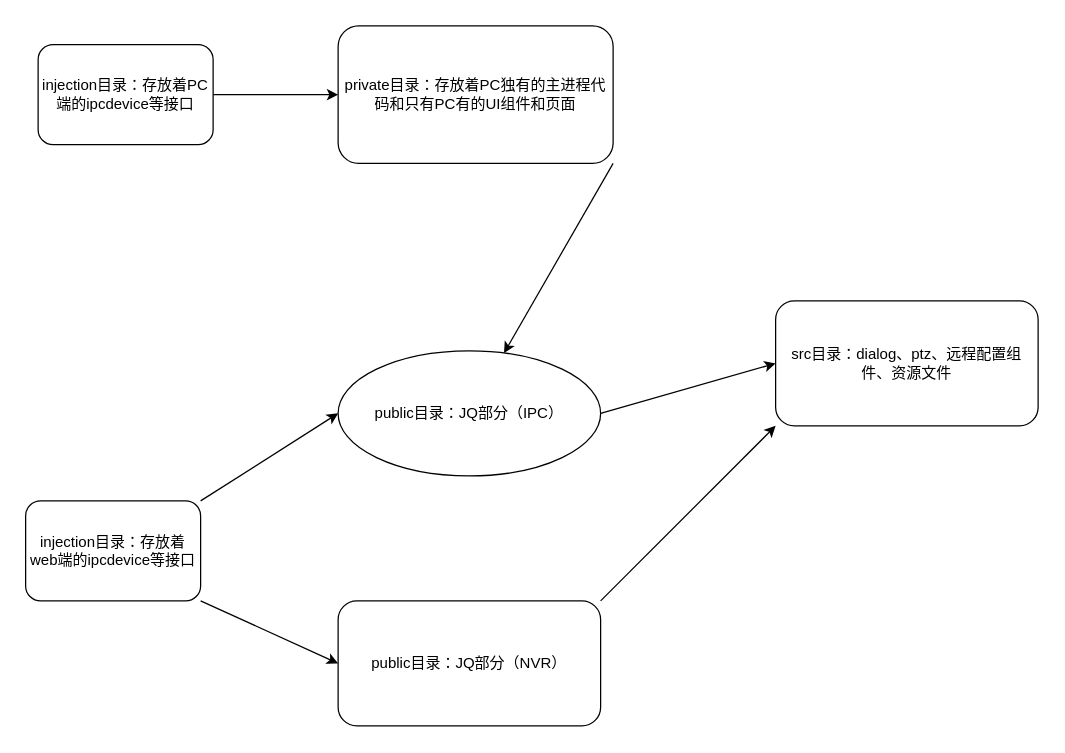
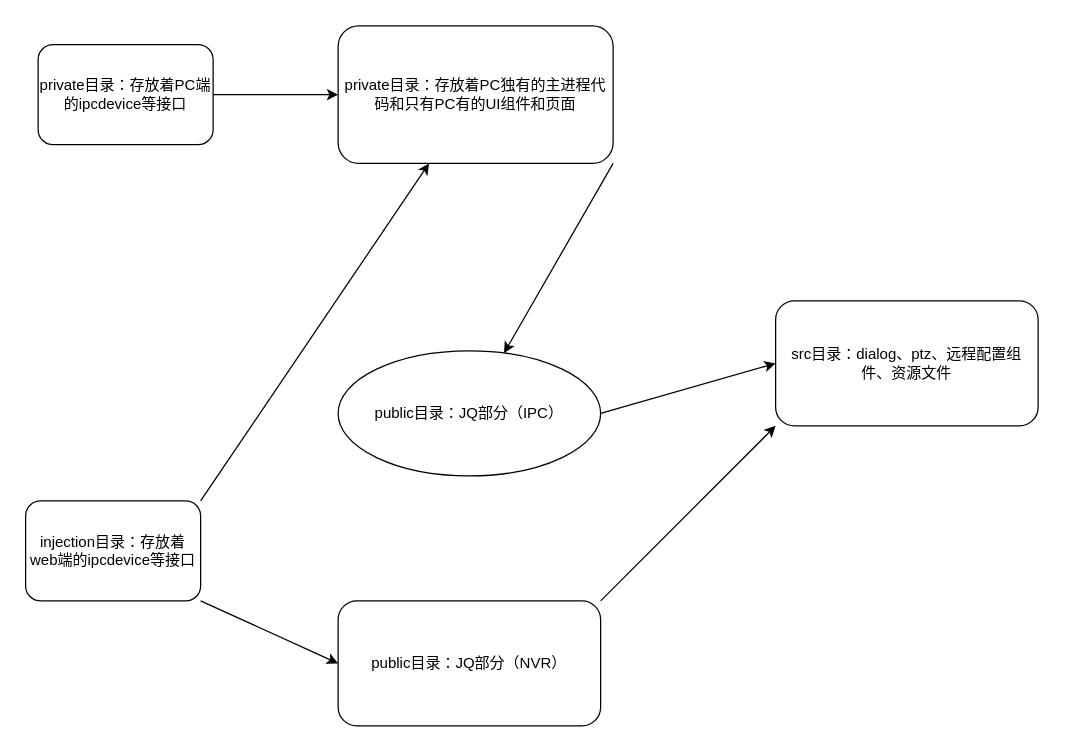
node "injection目录：存放着PC端的ipcdevice等接口": label "injection目录：存放着PC端的ipcdevice等接口" -> "private目录：存放着PC端的ipcdevice等接口"
edge "injection目录：存放着web端的ipcdevice等接口" -> "public目录：JQ部分（IPC）": now "injection目录：存放着web端的ipcdevice等接口" -> "private目录：存放着PC独有的主进程代码和只有PC有的UI组件和页面"
